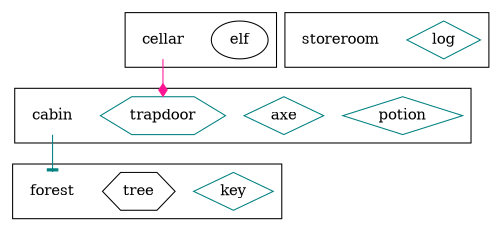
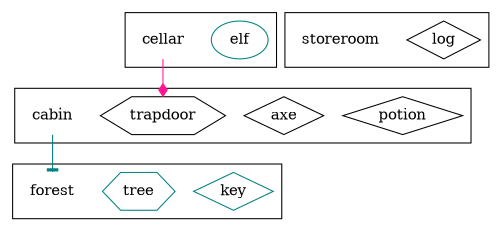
node "elf": color black -> teal
node "log": color teal -> black
node "trapdoor": color teal -> black
node "axe": color teal -> black
node "potion": color teal -> black
node "tree": color black -> teal
